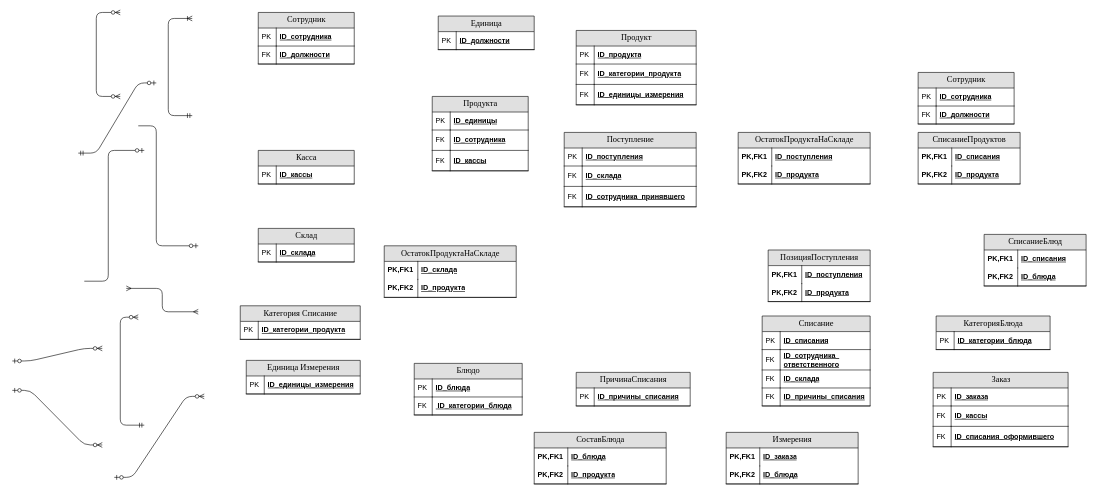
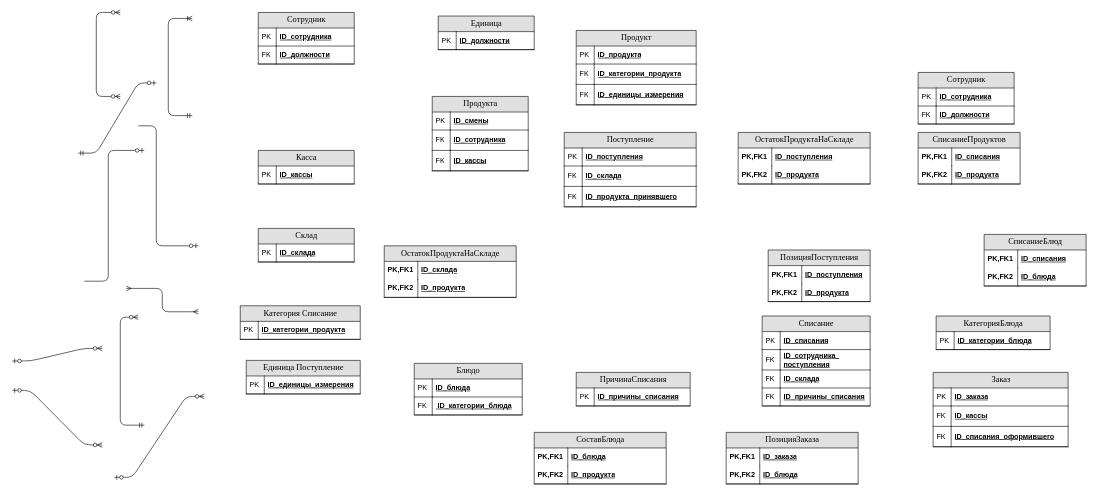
node "ID_единицы": label "ID_единицы" -> "ID_смены"
node "ID_сотрудника_принявшего": label "ID_сотрудника_принявшего" -> "ID_продукта_принявшего"
node "ID_сотрудника_ ответственного": label "ID_сотрудника_ ответственного" -> "ID_сотрудника_ поступления"
node "Единица Измерения": label "Единица Измерения" -> "Единица Поступление"
node "Измерения": label "Измерения" -> "ПозицияЗаказа"
